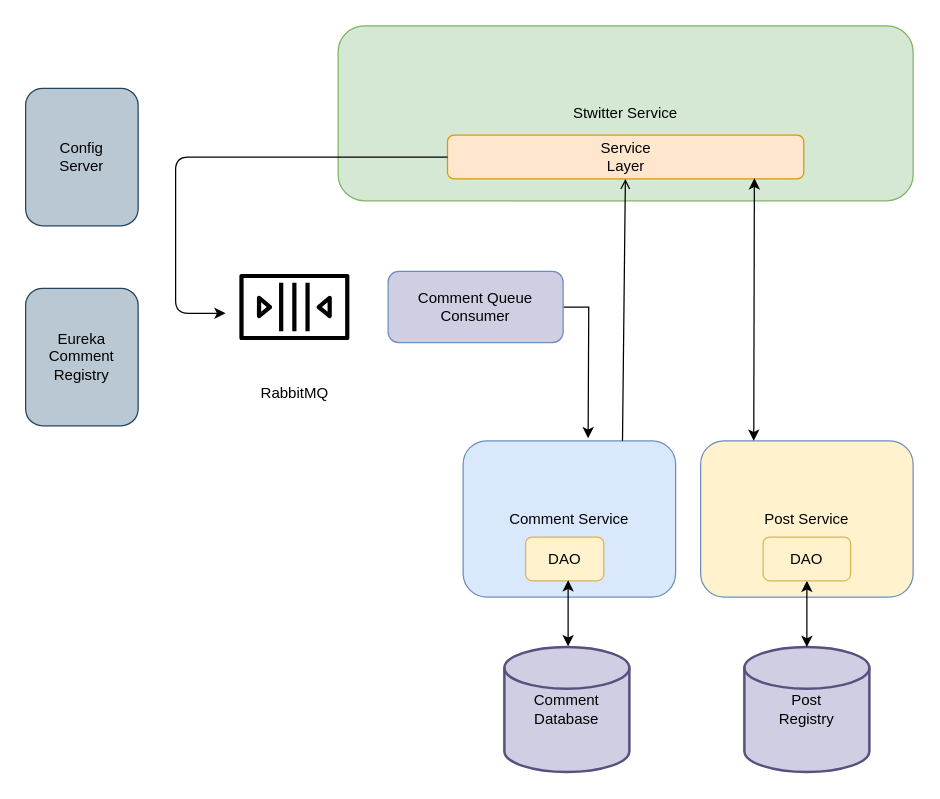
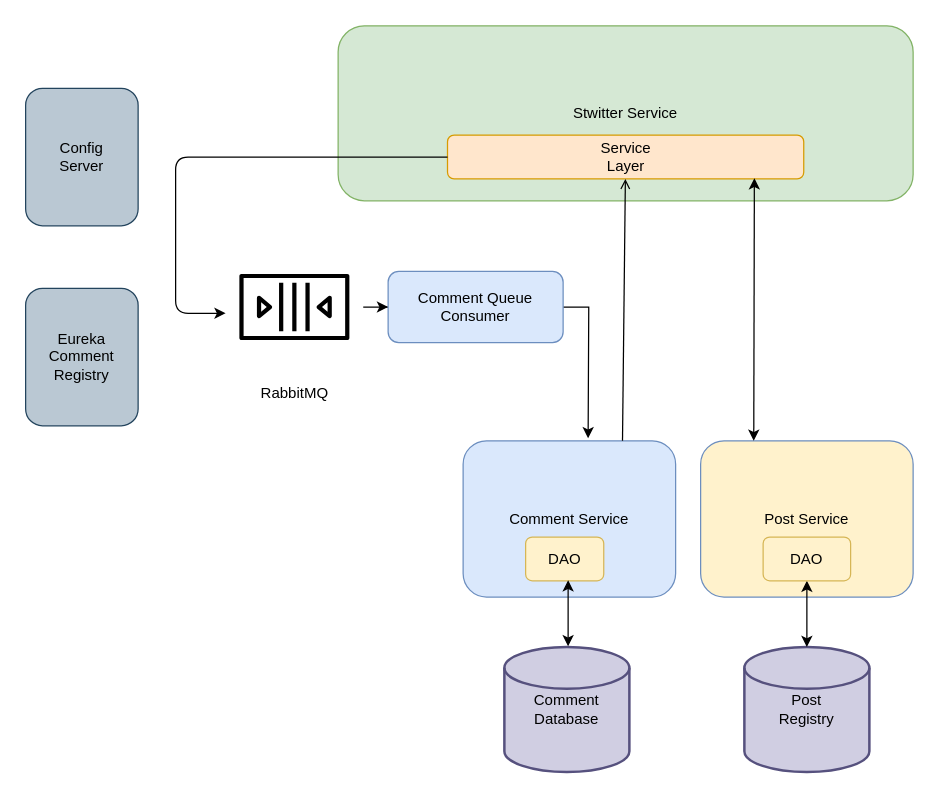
edge "RabbitMQ" -> "Comment Queue Consumer": added
node "Comment Queue Consumer": fillcolor #d0cee2 -> #dae8fc
